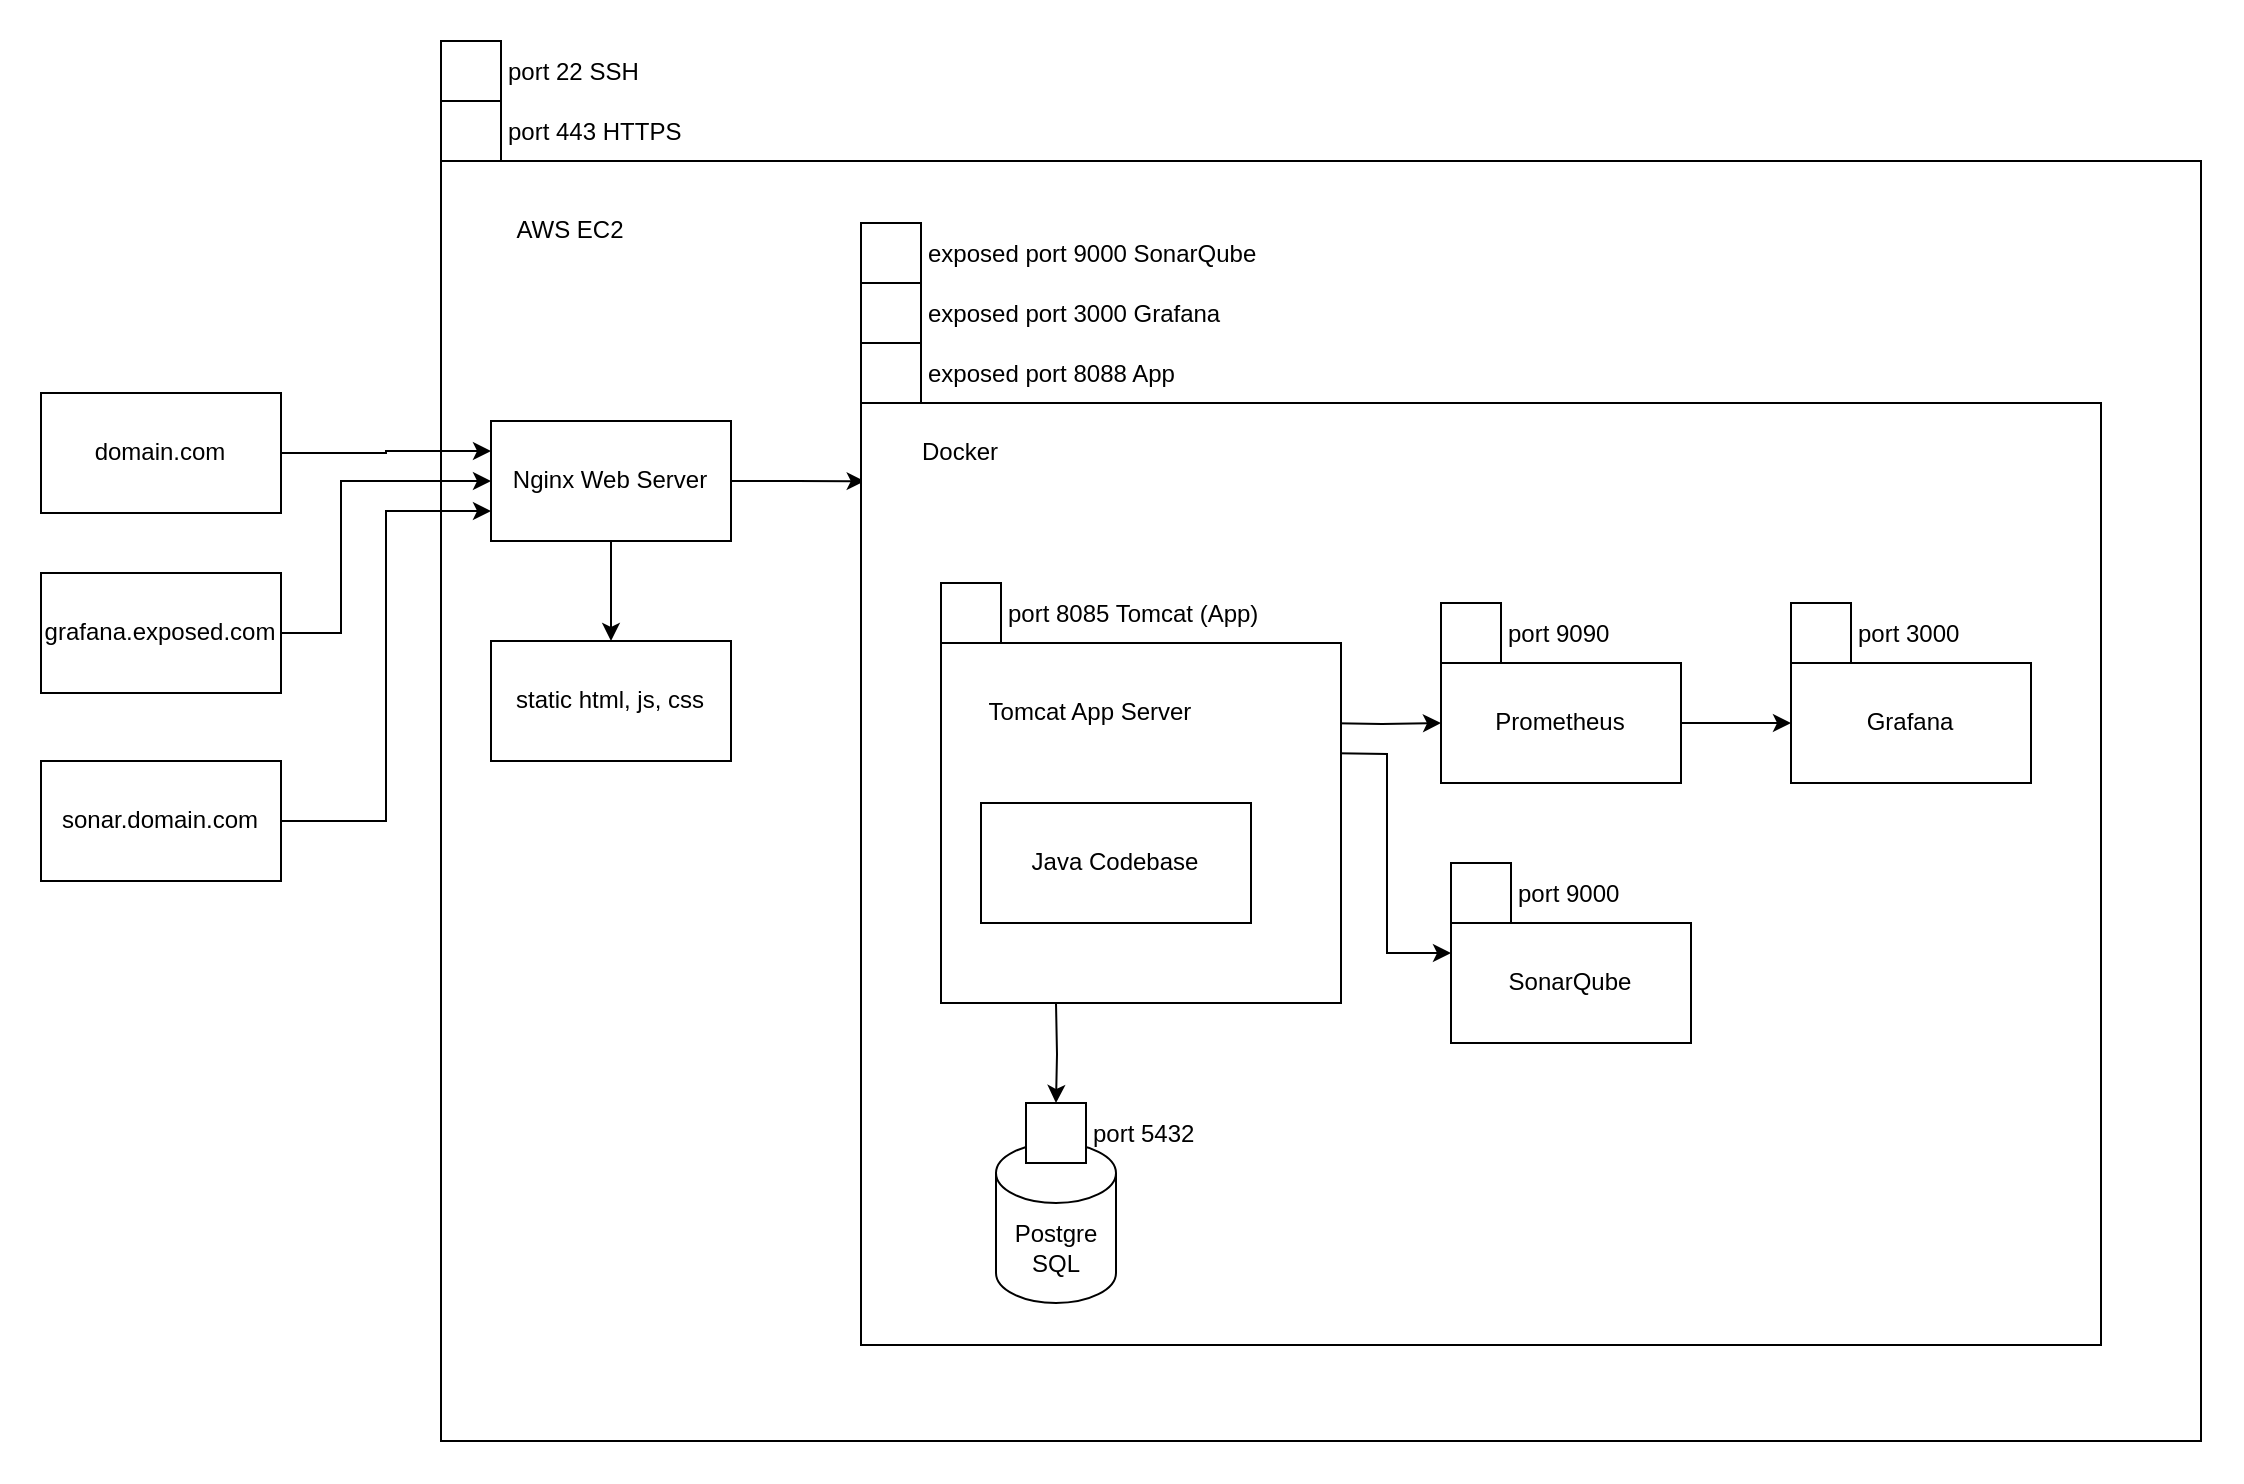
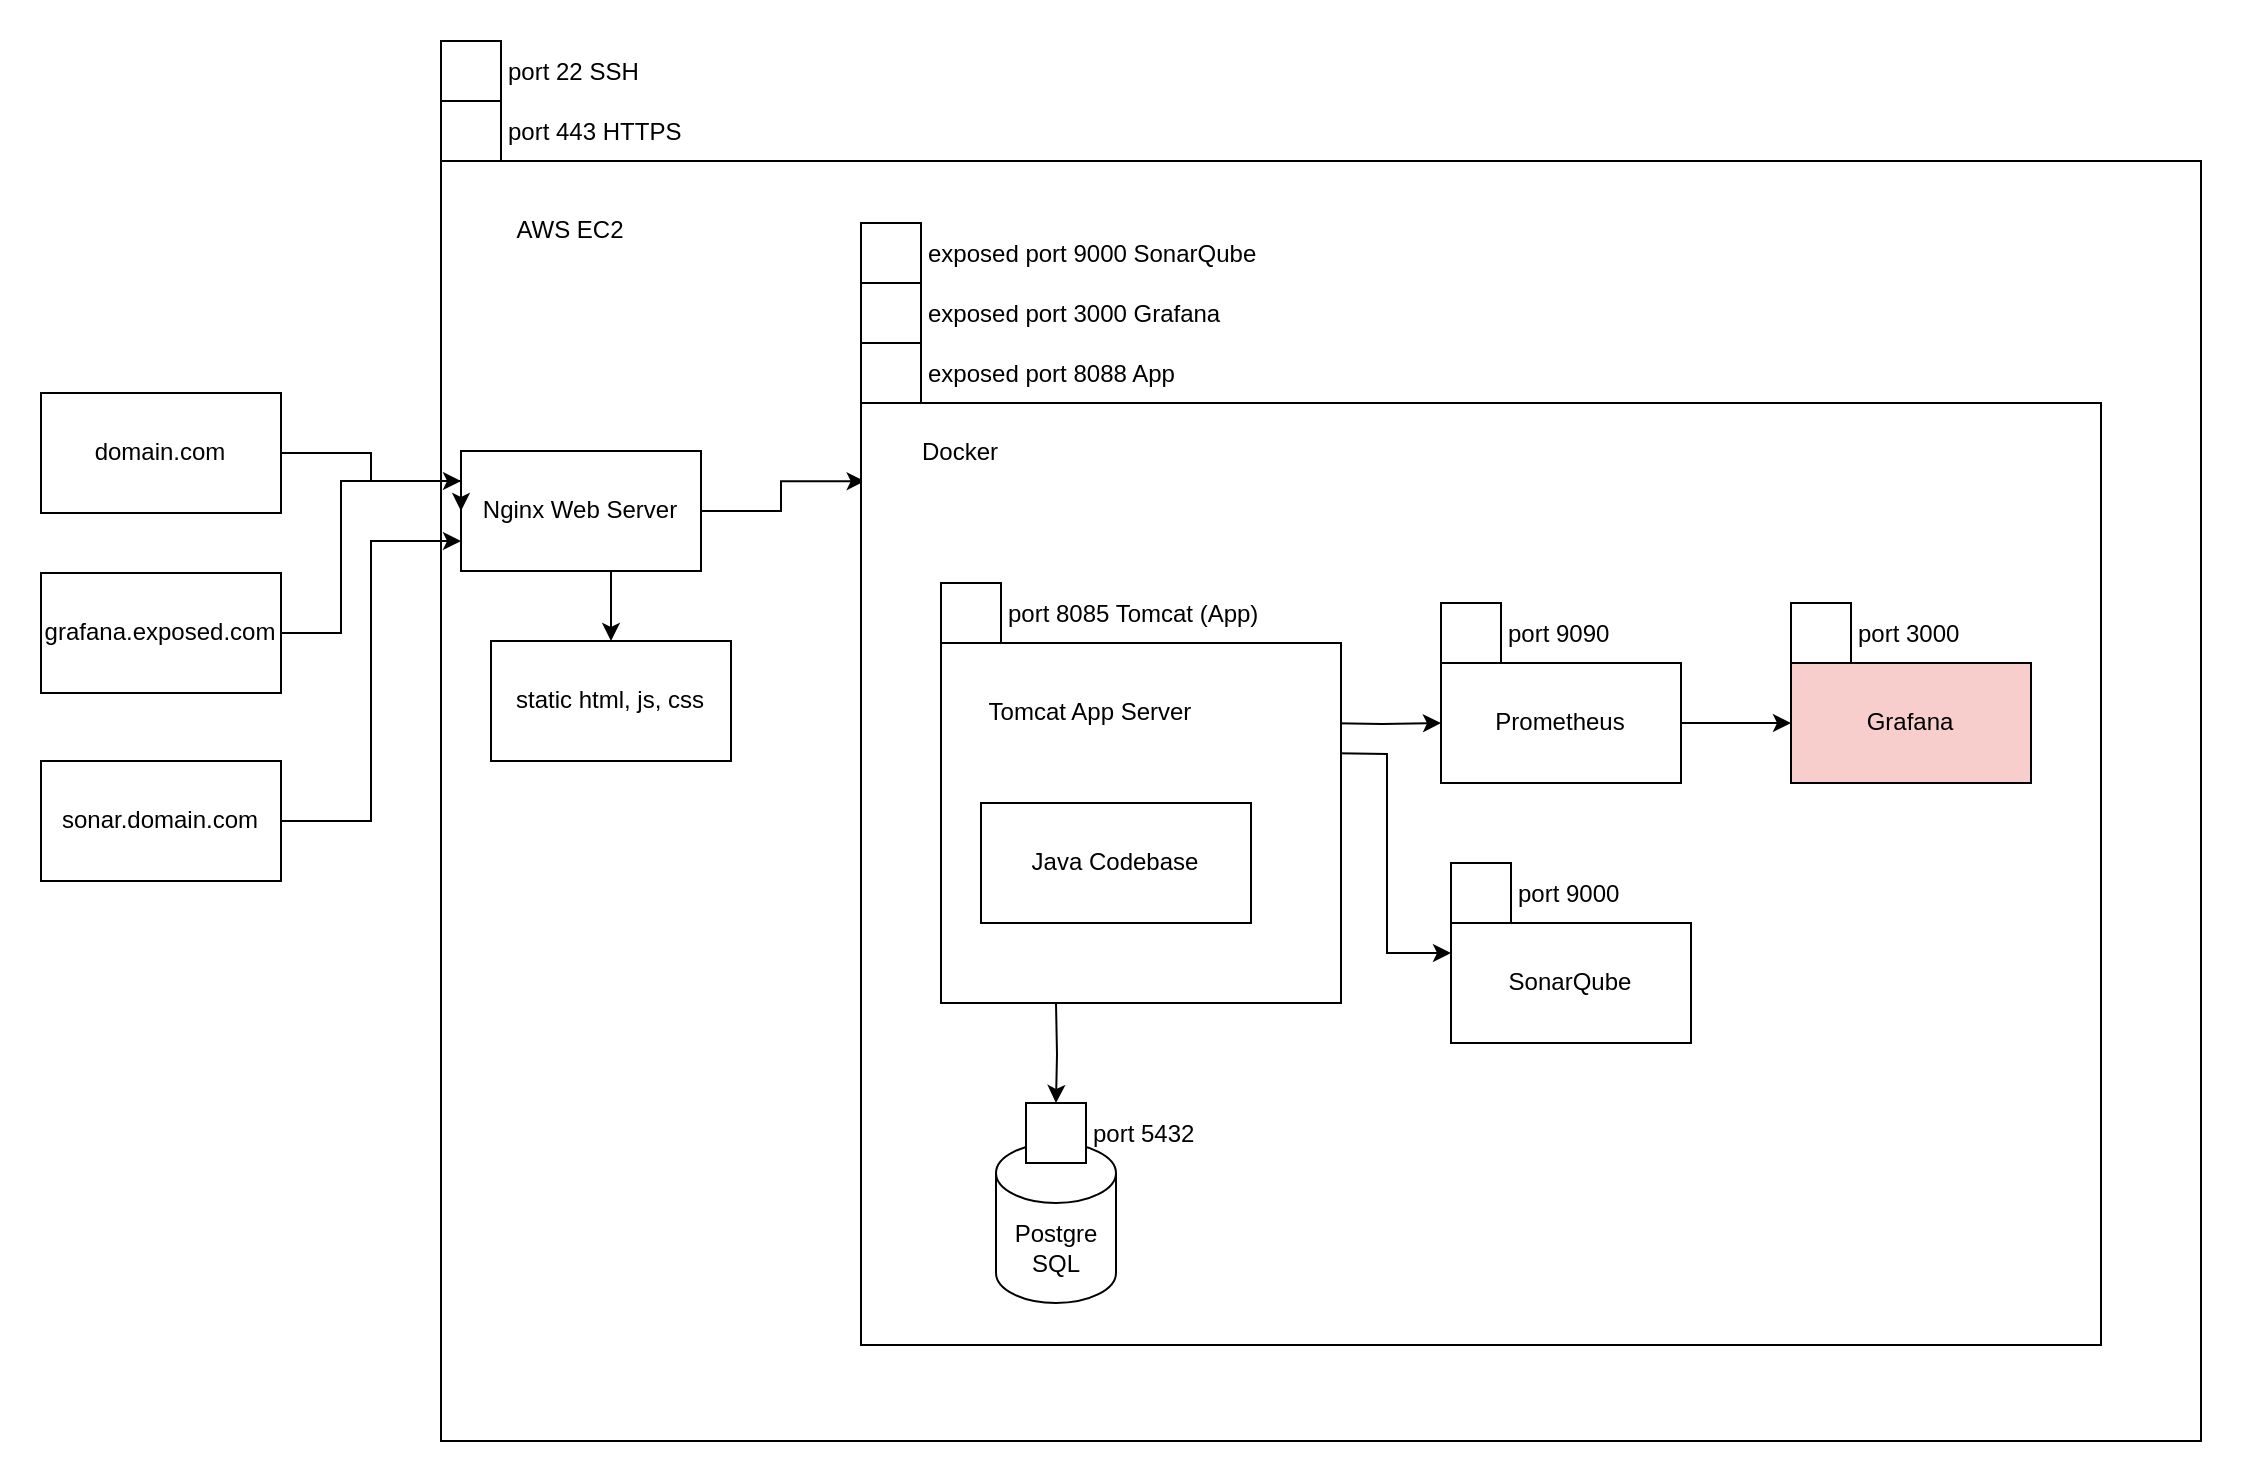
node "Nginx Web Server": moved (611, 481) -> (581, 511)
node "Grafana": fillcolor #ffffff -> #f8cecc
